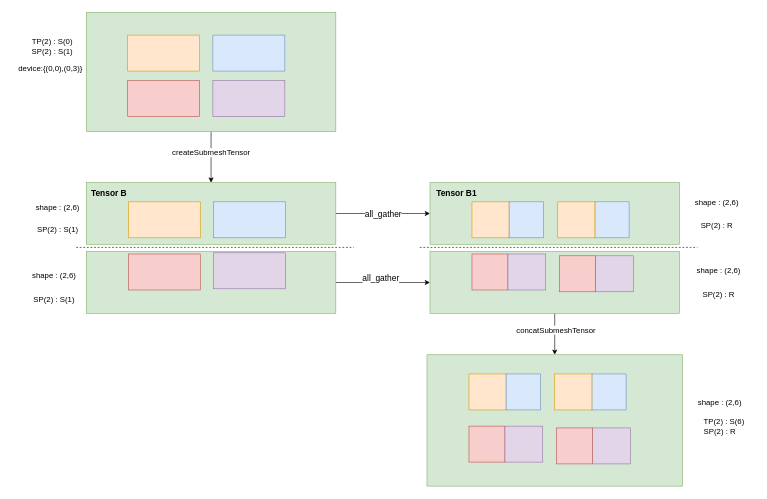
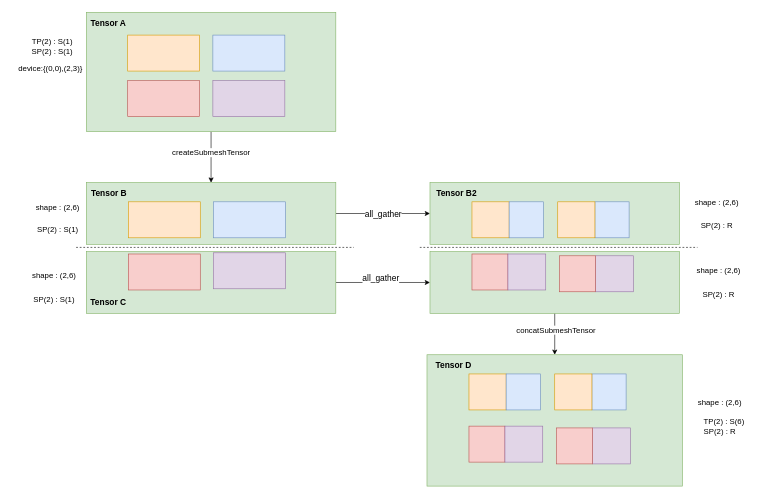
node "Tensor A": added
node "TP(2) : S(0) SP(2) : S(1)": label "TP(2) : S(0) SP(2) : S(1)" -> "TP(2) : S(1) SP(2) : S(1)"
node "device:{(0,0),(0,3)}": label "device:{(0,0),(0,3)}" -> "device:{(0,0),(2,3)}"
node "Tensor B1": label "Tensor B1" -> "Tensor B2"
node "Tensor C": added
node "Tensor D": added
